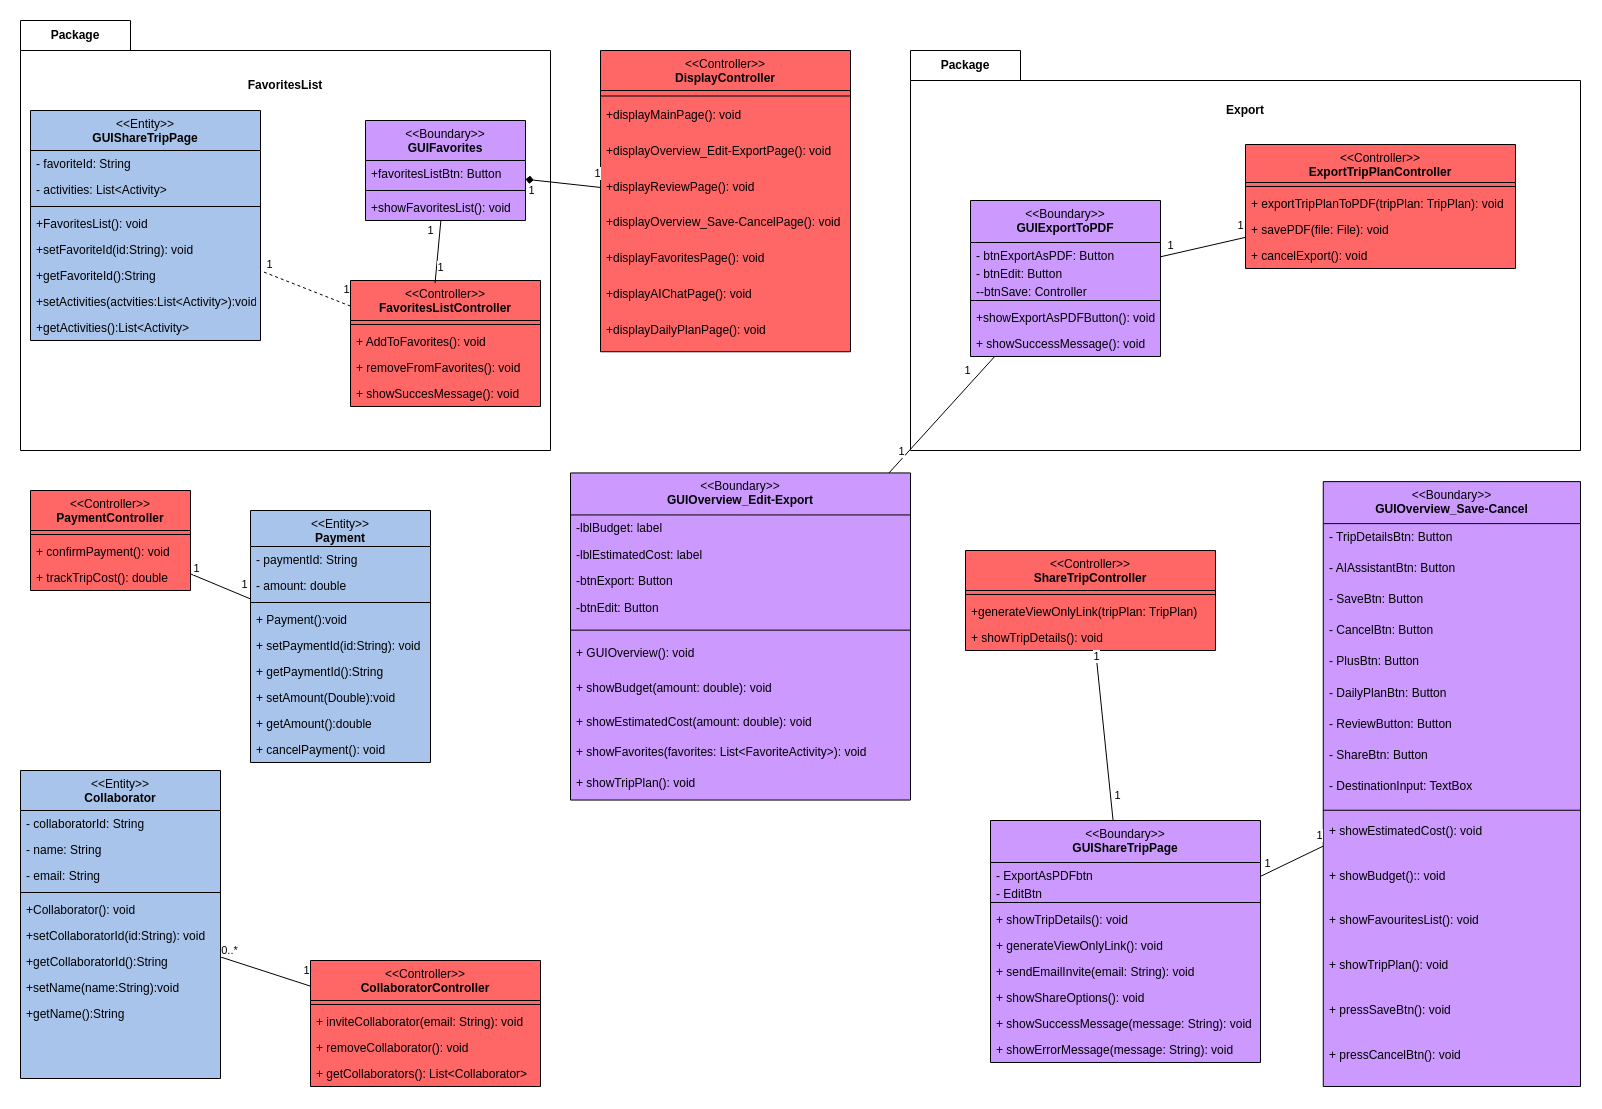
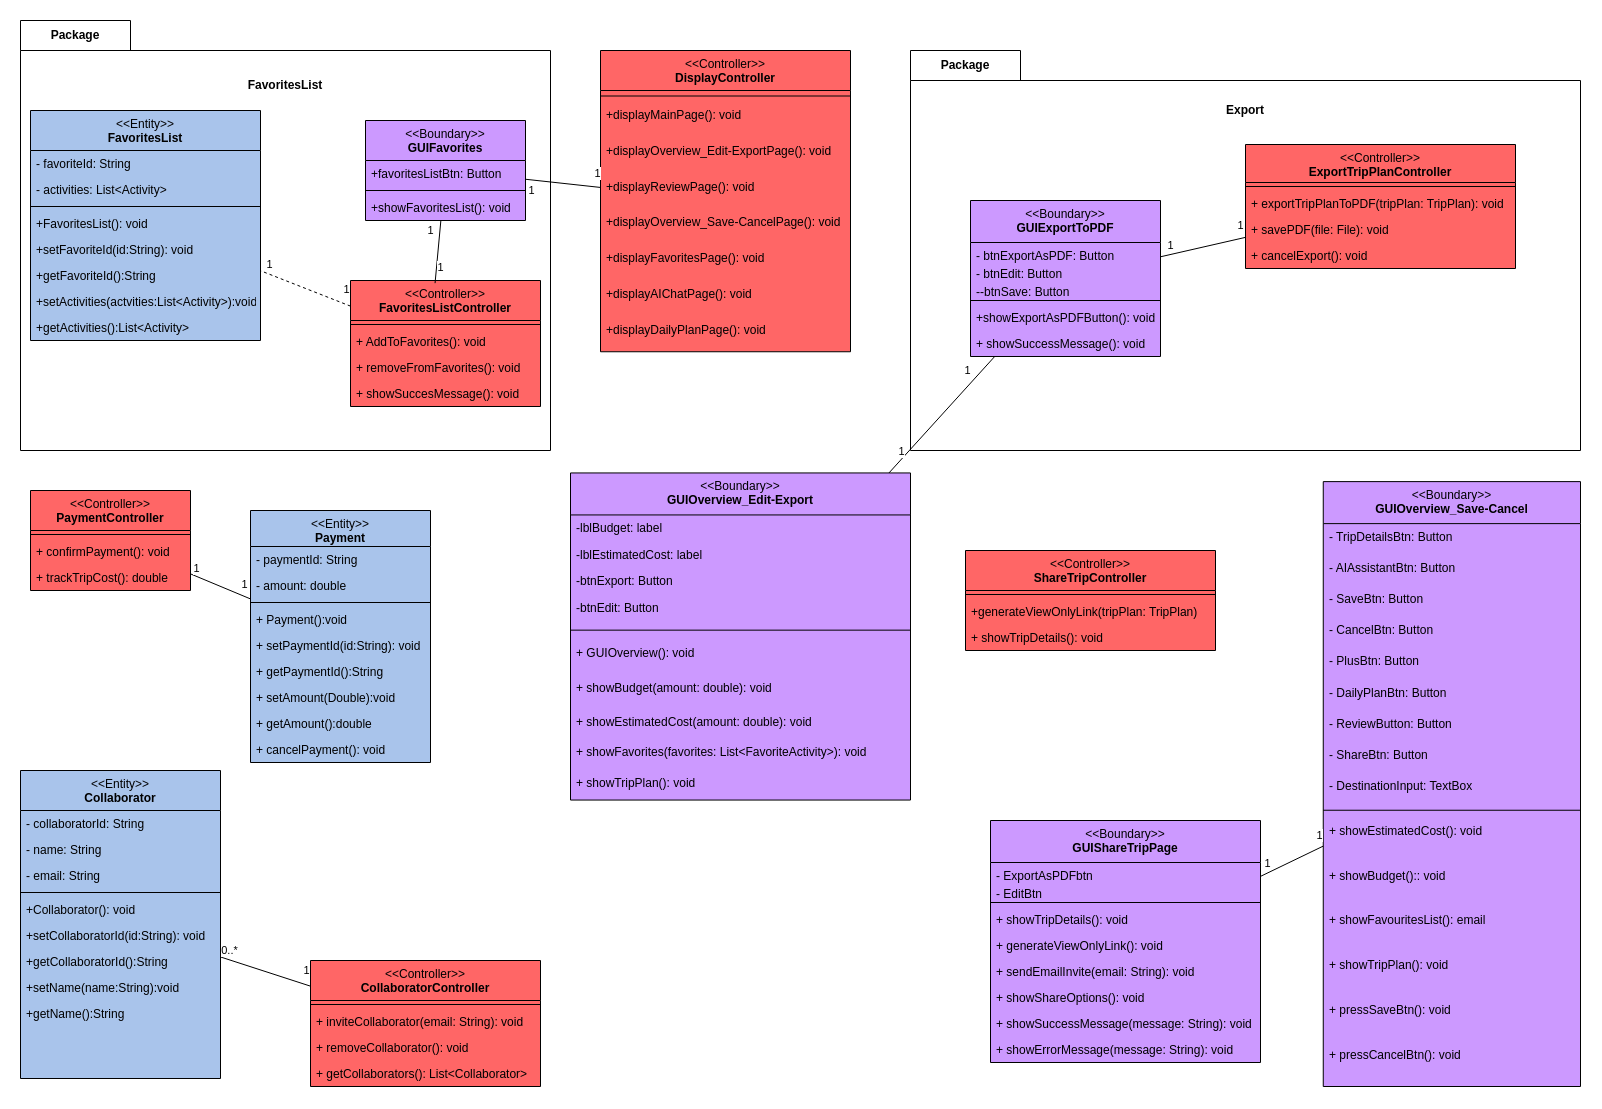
node "<<Entity>> GUIShareTripPage": label "<<Entity>> GUIShareTripPage" -> "<<Entity>> FavoritesList"
edge "<<Controller>> DisplayController" -> "<<Boundary>> GUIFavorites": arrowhead diamond -> none
node "--btnSave: Controller": label "--btnSave: Controller" -> "--btnSave: Button"
edge "<<Controller>> ShareTripController" -- "<<Boundary>> GUIShareTripPage": removed, labels "1", "1"
node "+ showFavouritesList(): void": label "+ showFavouritesList(): void" -> "+ showFavouritesList(): email"
